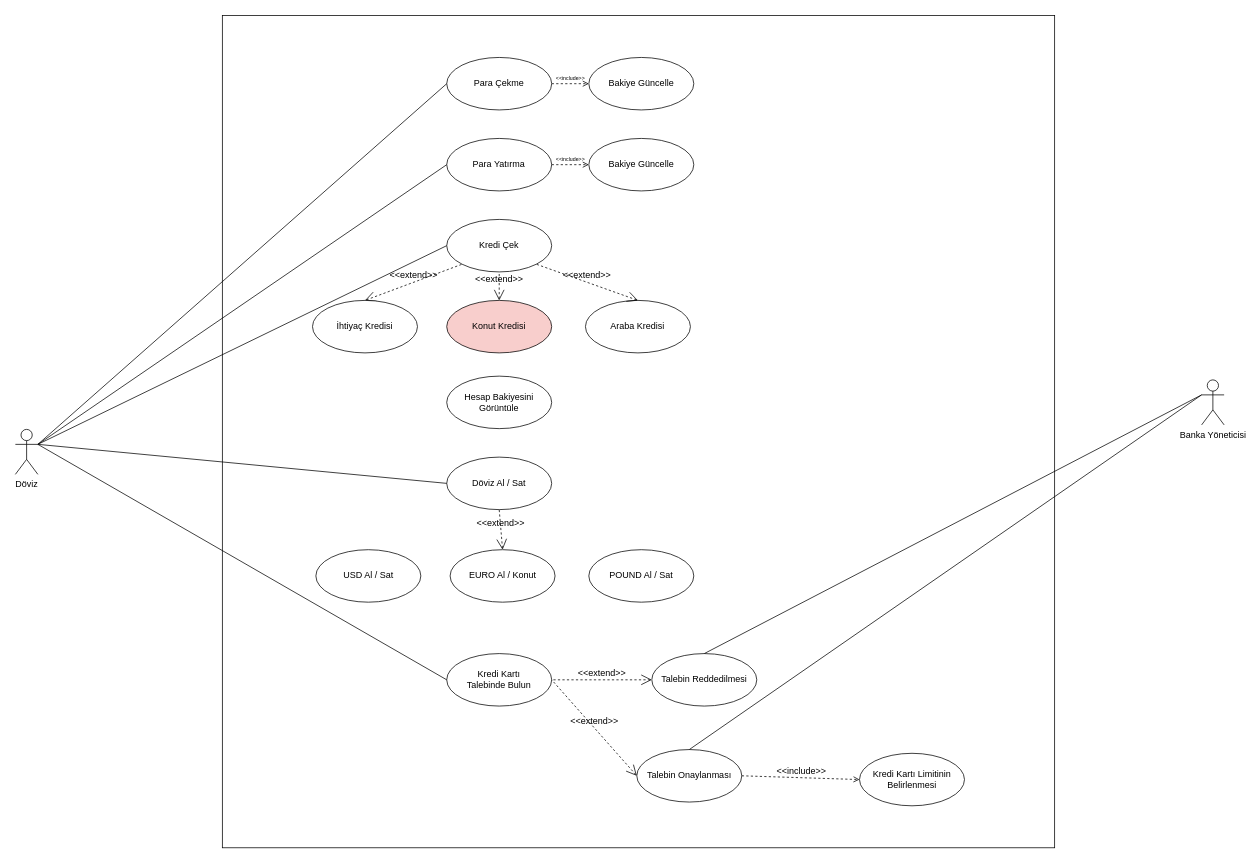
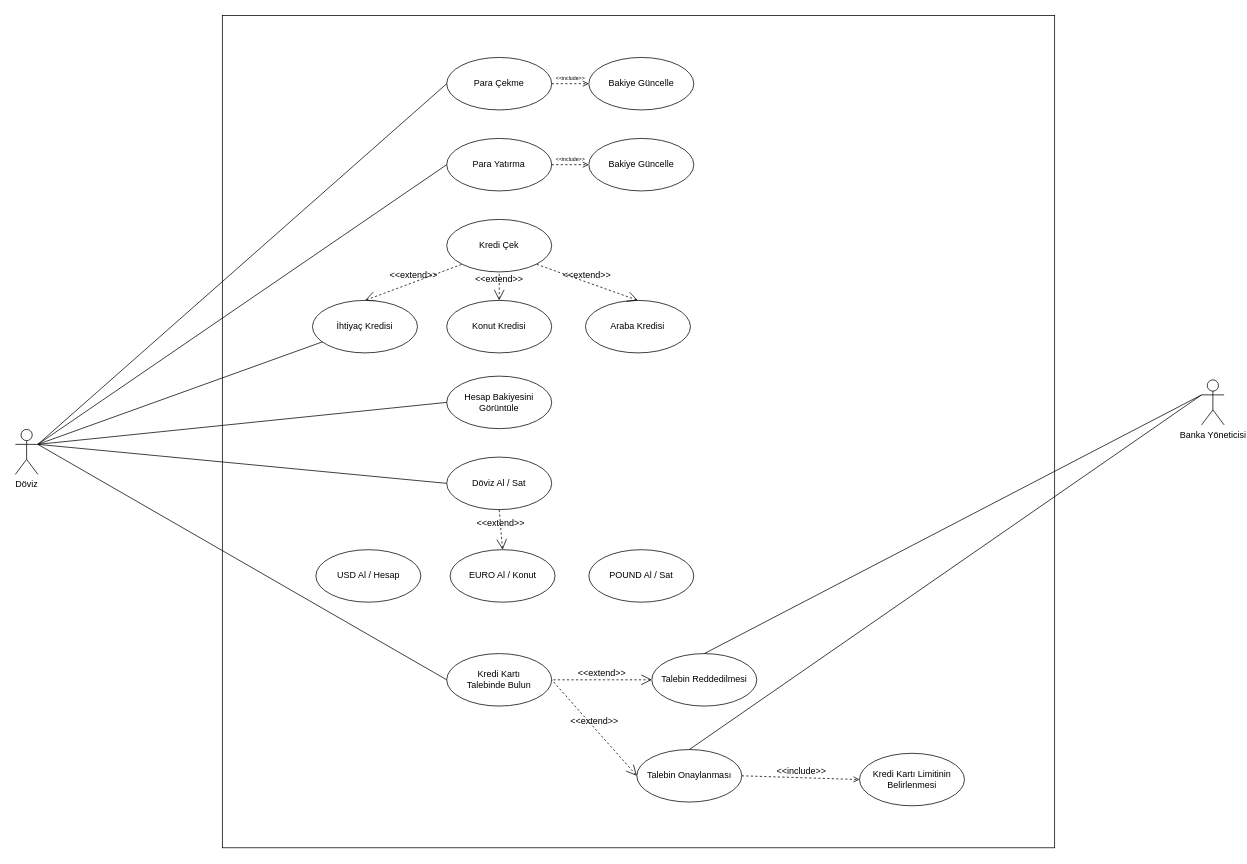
node "Konut Kredisi": fillcolor #f8cecc -> #ffffff
edge "Kredi Çek" -- "Döviz": now "İhtiyaç Kredisi" -- "Döviz"
edge "Hesap Bakiyesini Görüntüle" -- "Döviz": added
node "USD Al / Sat": label "USD Al / Sat" -> "USD Al / Hesap"
